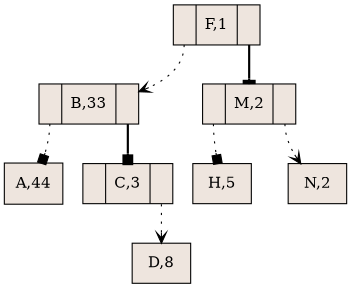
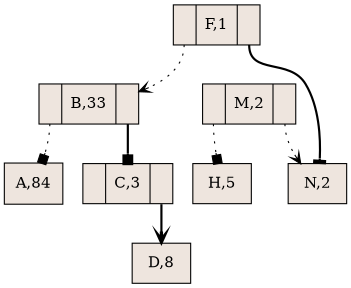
edge "F,1" -> "M,2": now "F,1" -> "N,2"
node "A,44": label "A,44" -> "A,84"
edge "C,3" -> "D,8": style dotted -> bold
